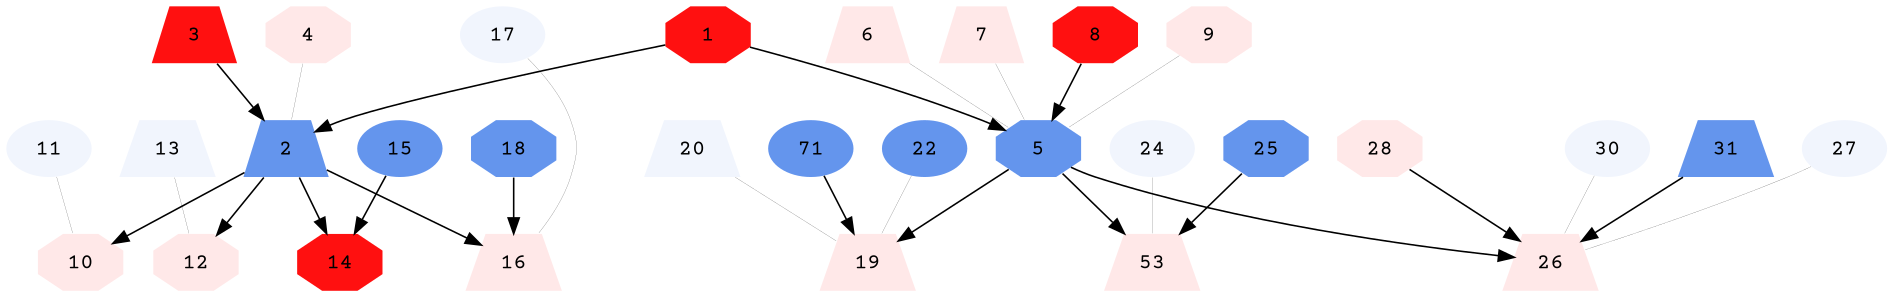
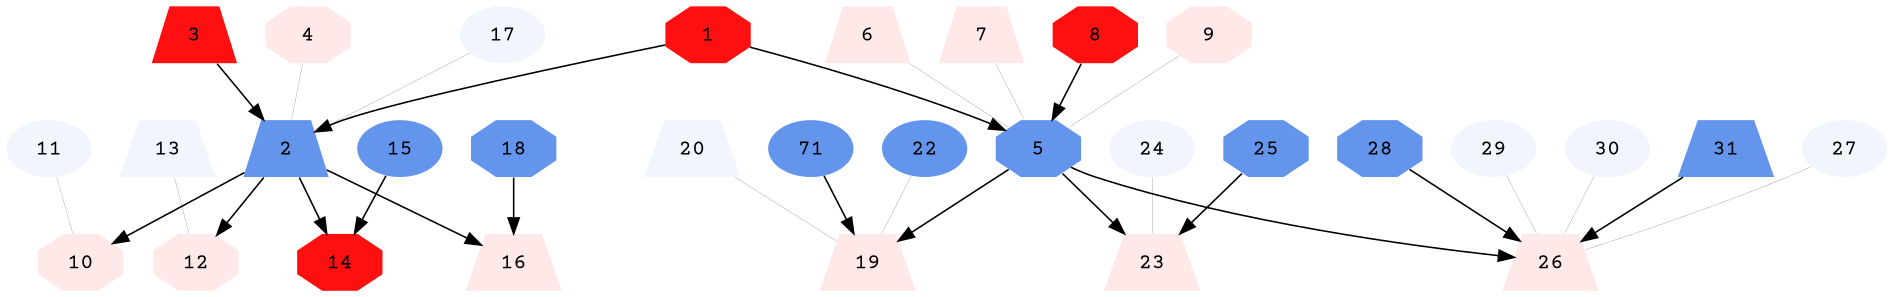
edge "17" -> "16": now "17" -> "2"
node "28": fillcolor #ffe8e8 -> #6495ed
node "29": added
node "53": label "53" -> "23"
